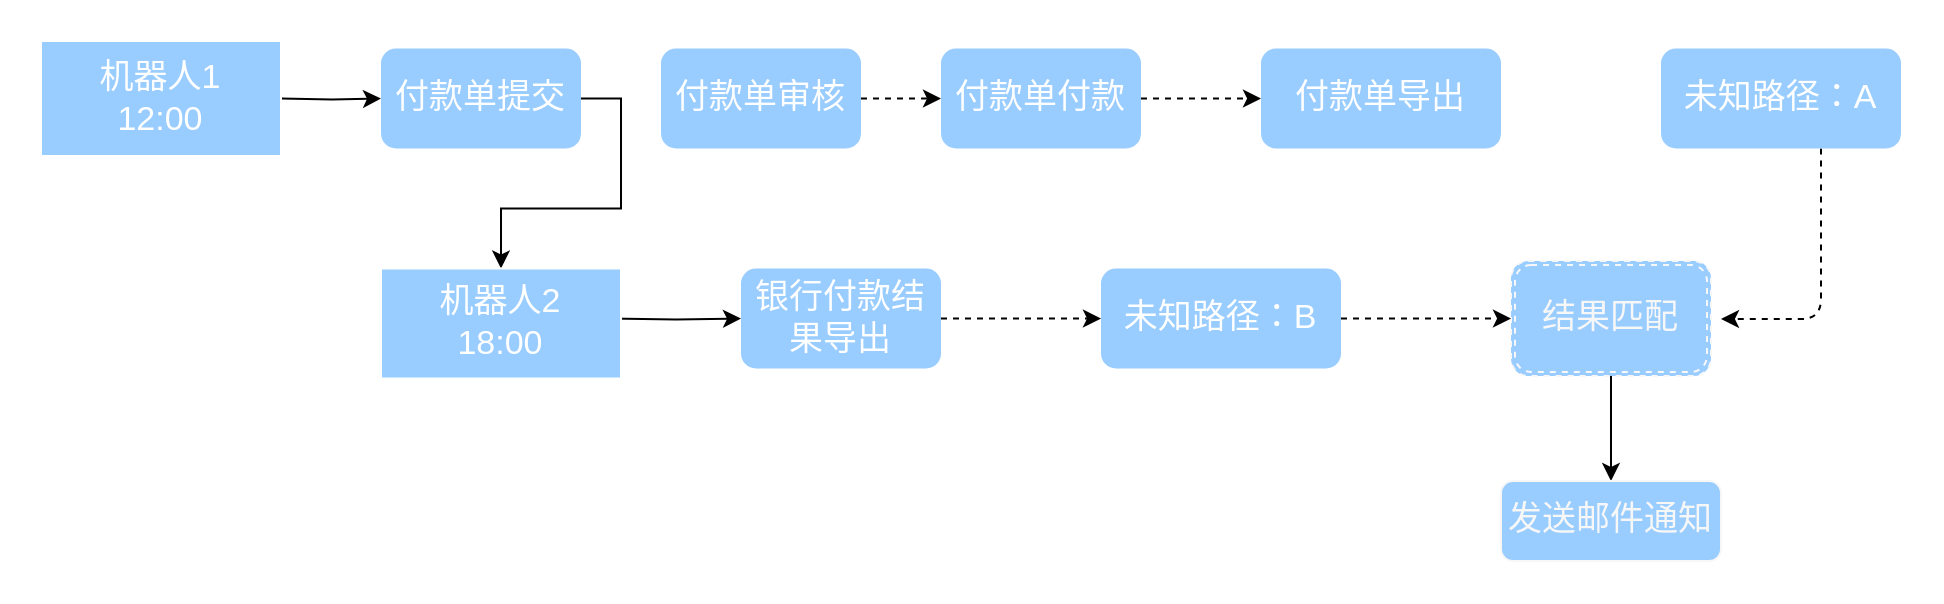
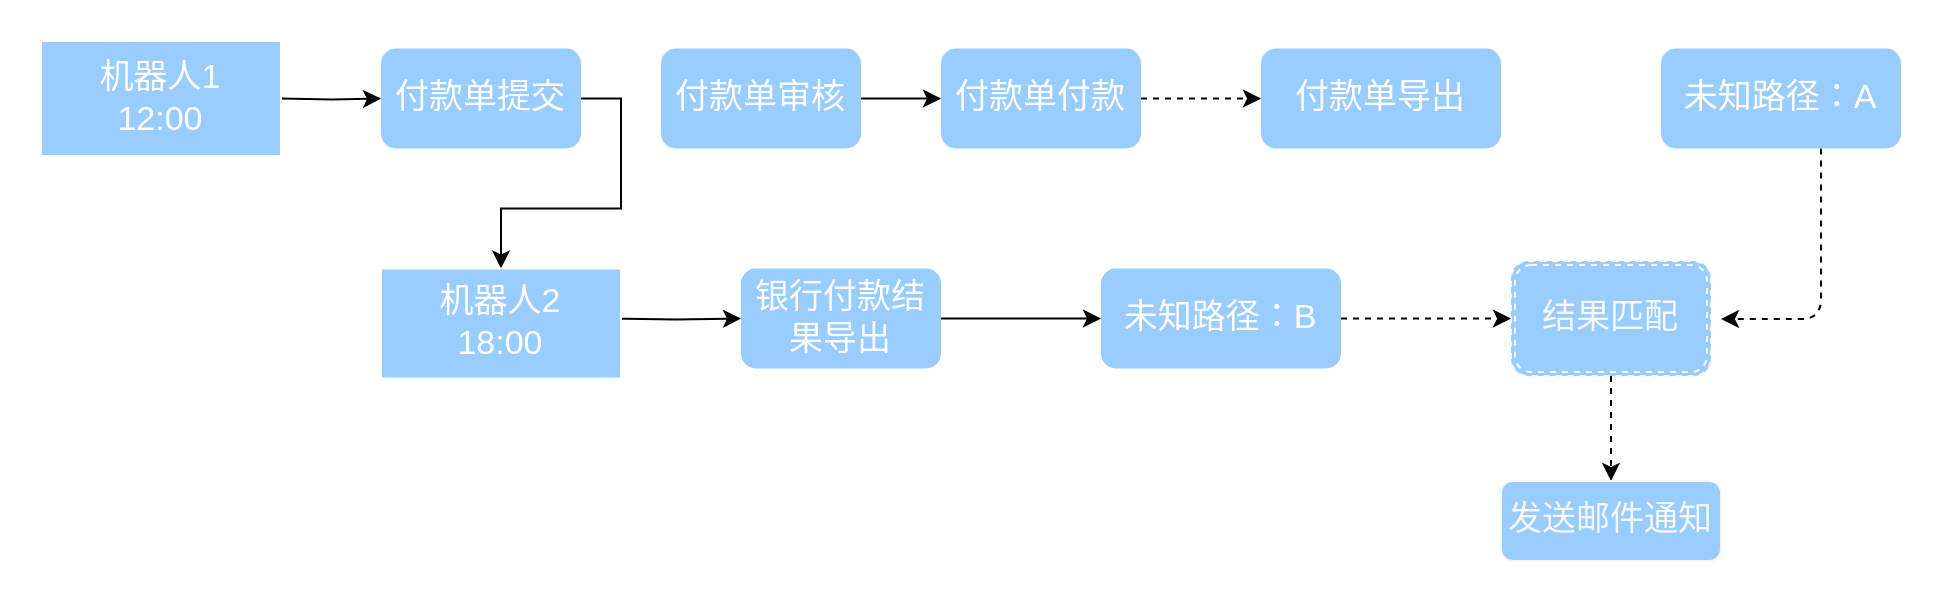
edge "付款单审核" -> "付款单付款": style dashed -> solid
edge "银行付款结果导出" -> "未知路径：B": style dashed -> solid
edge "结果匹配" -> "发送邮件通知": style solid -> dashed
